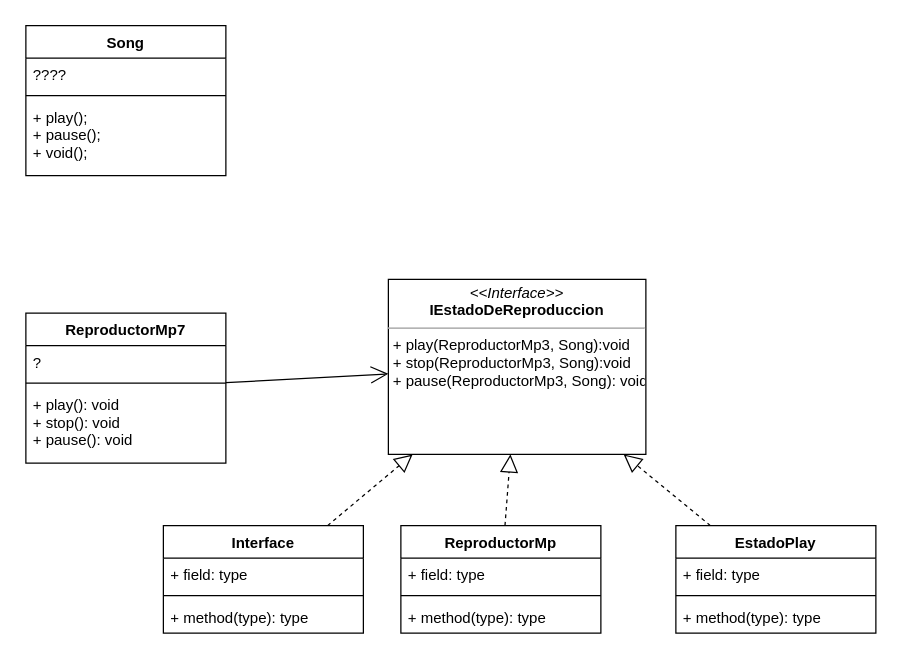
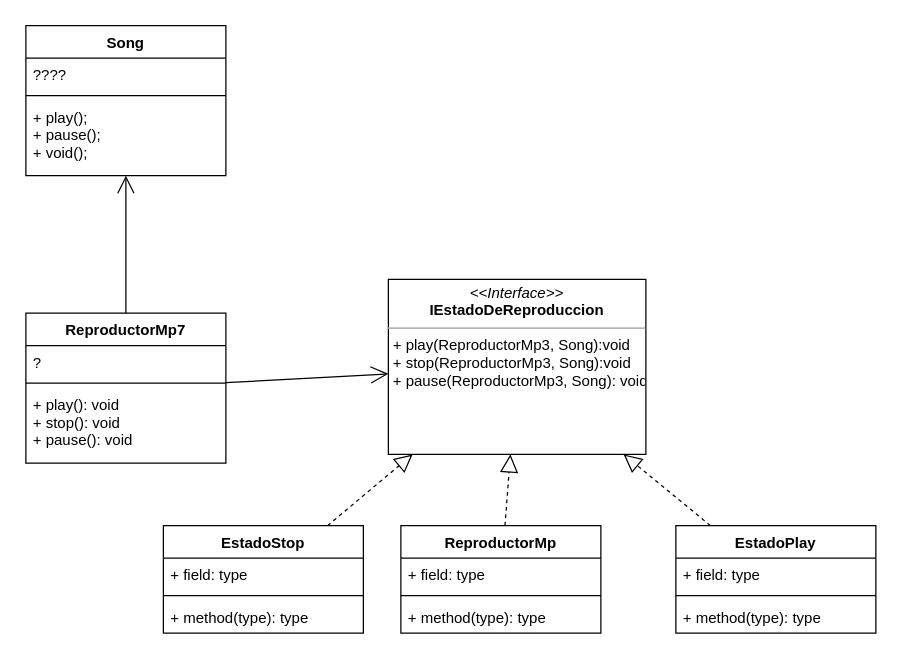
edge "ReproductorMp7" -> "Song": added
node "Interface": label "Interface" -> "EstadoStop"
